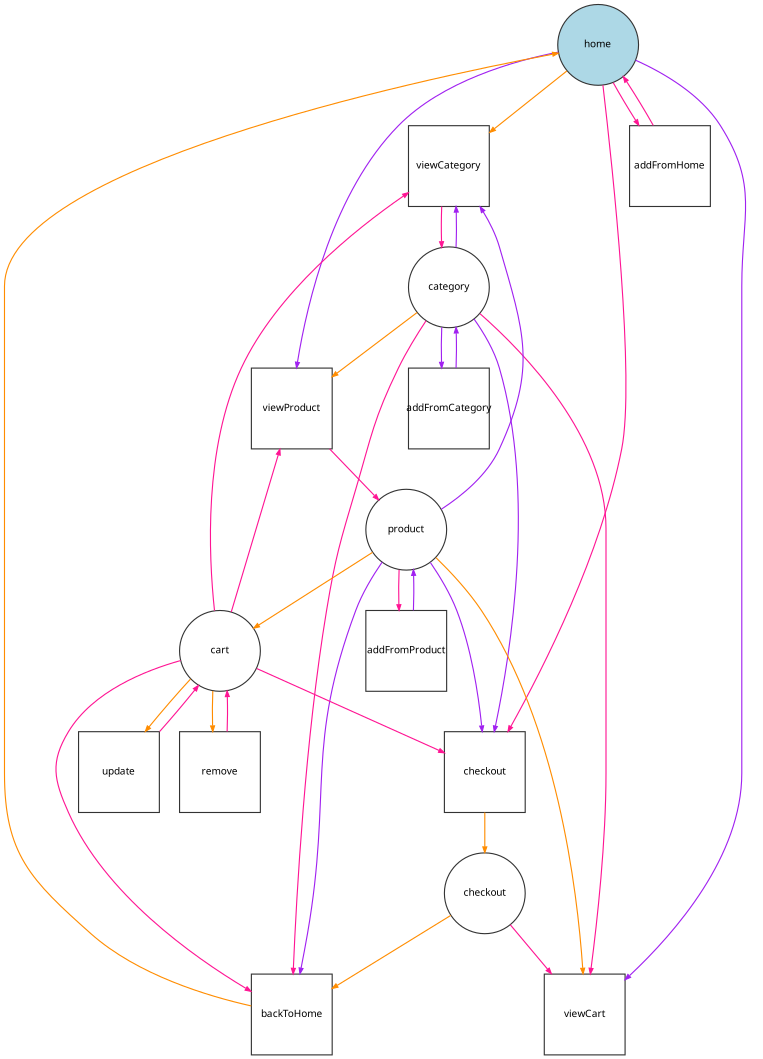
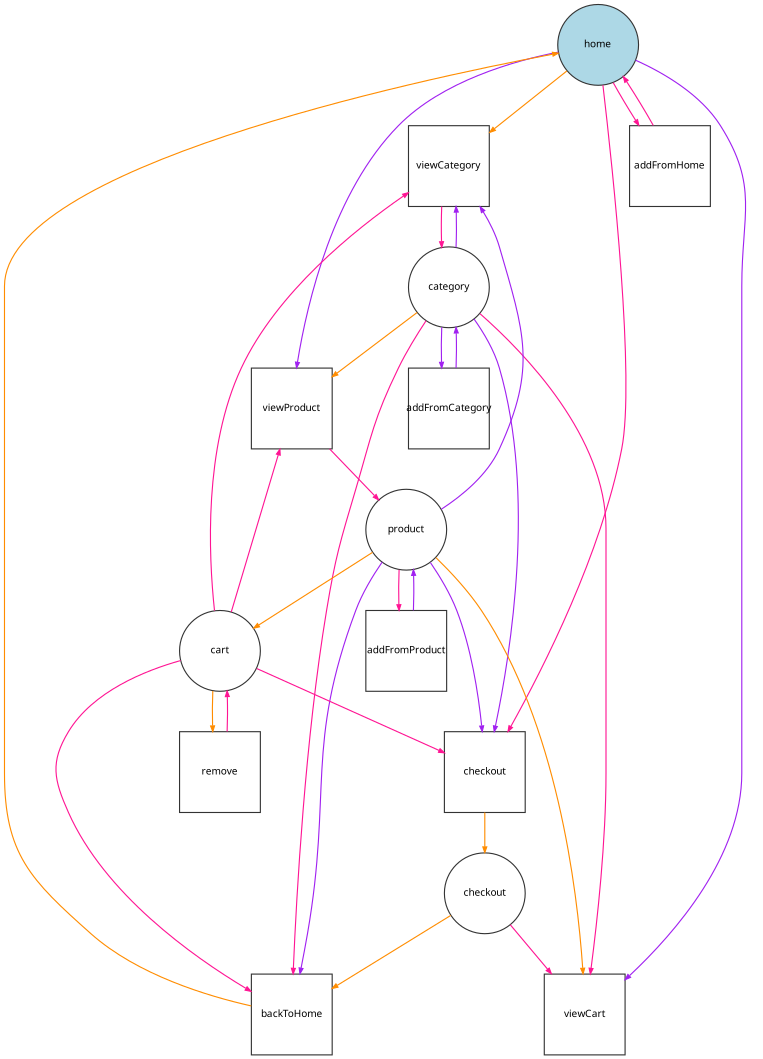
node "update": removed
